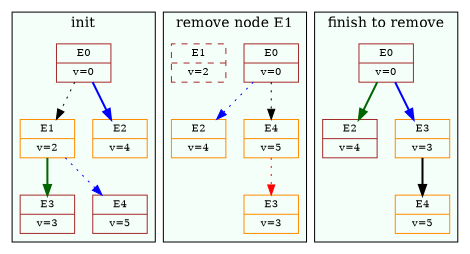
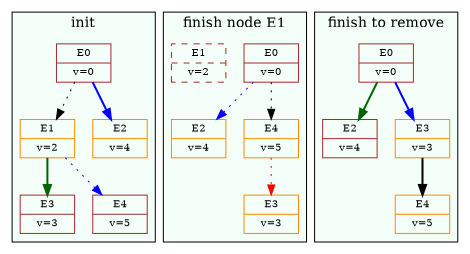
cluster "remove node E1": label "remove node E1" -> "finish node E1"
